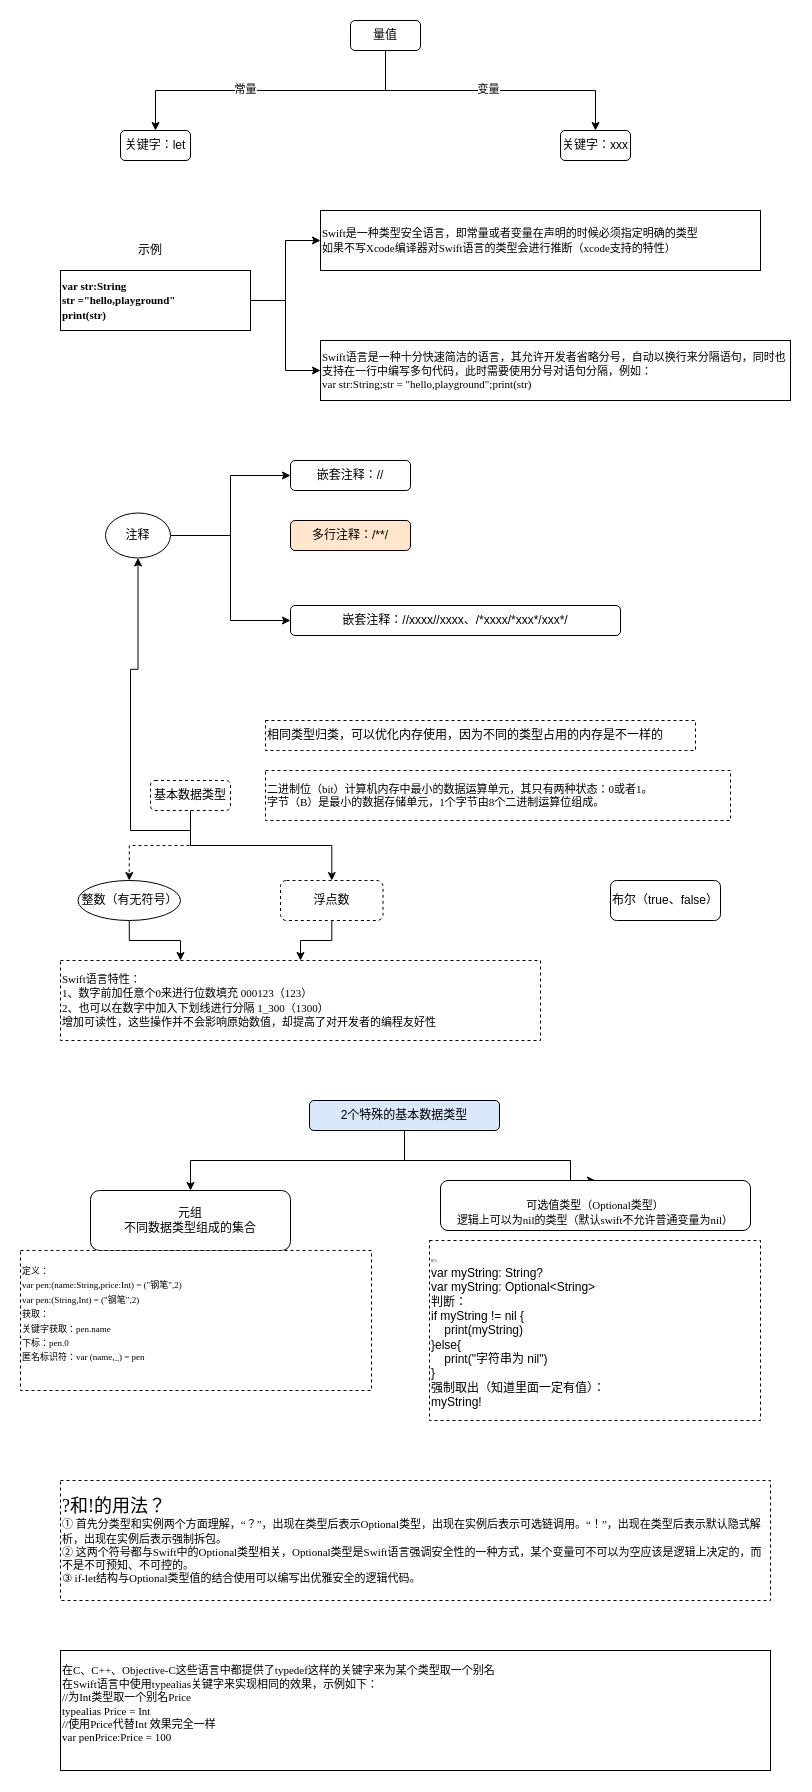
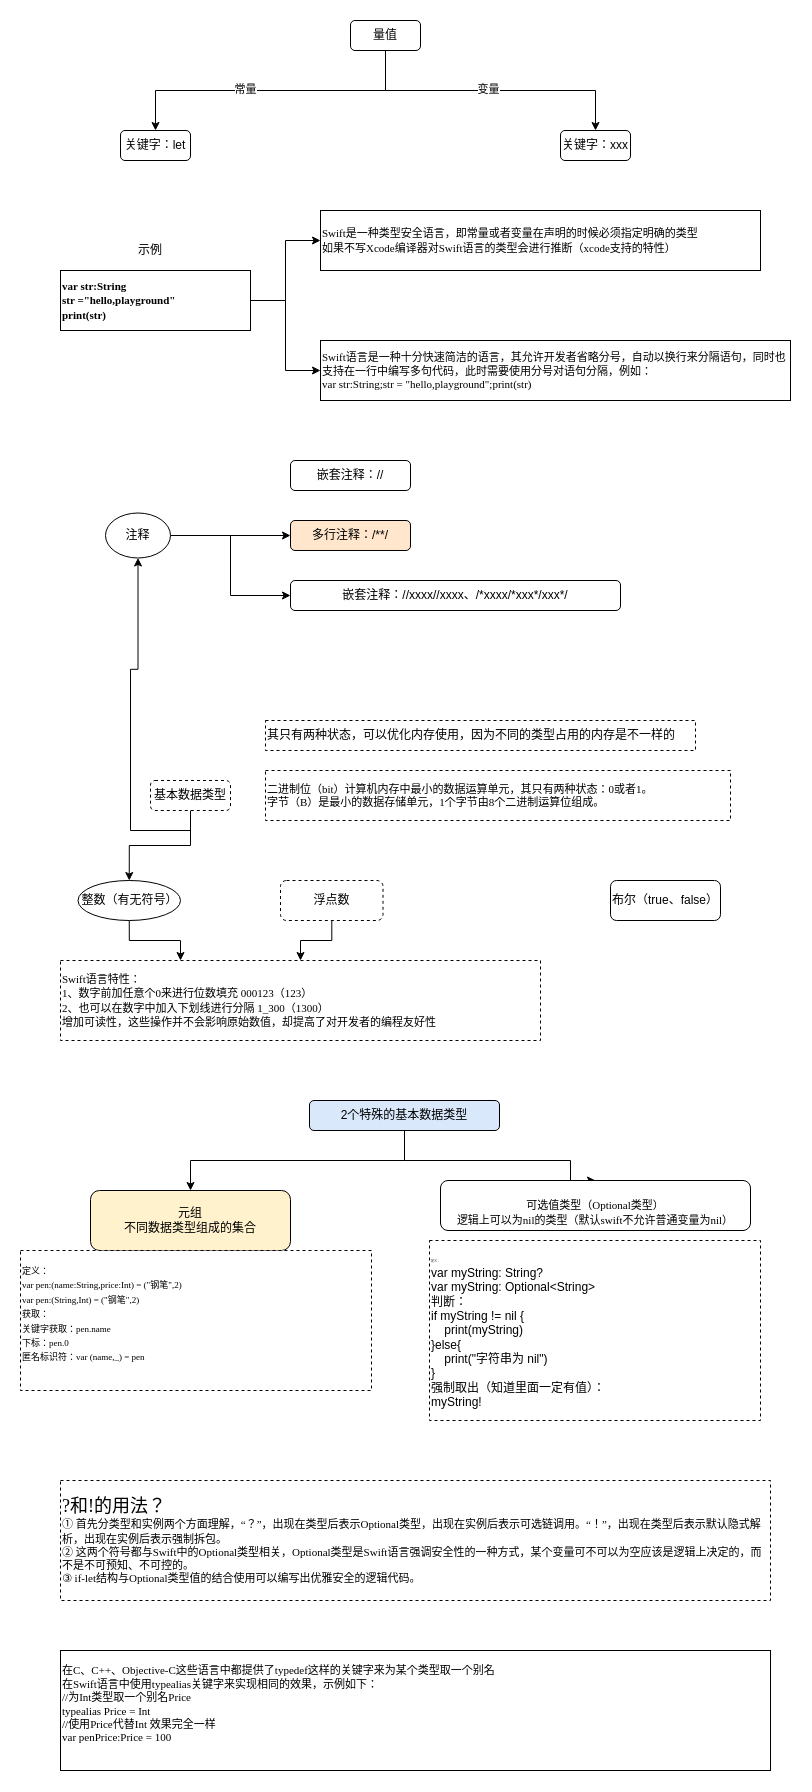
edge "注释" -> "嵌套注释：//": removed
edge "注释" -> "多行注释：/**/": added
node "嵌套注释：//xxxx//xxxx、/*xxxx/*xxx*/xxx*/": moved (456, 621) -> (456, 596)
node "相同类型归类，可以优化内存使用，因为不同的类型占用的内存是不一样的": label "相同类型归类，可以优化内存使用，因为不同的类型占用的内存是不一样的" -> "其只有两种状态，可以优化内存使用，因为不同的类型占用的内存是不一样的"
edge "基本数据类型" -> "整数（有无符号）": style dashed -> solid
edge "基本数据类型" -> "浮点数": removed
node "元组 不同数据类型组成的集合": fillcolor #ffffff -> #fff2cc
